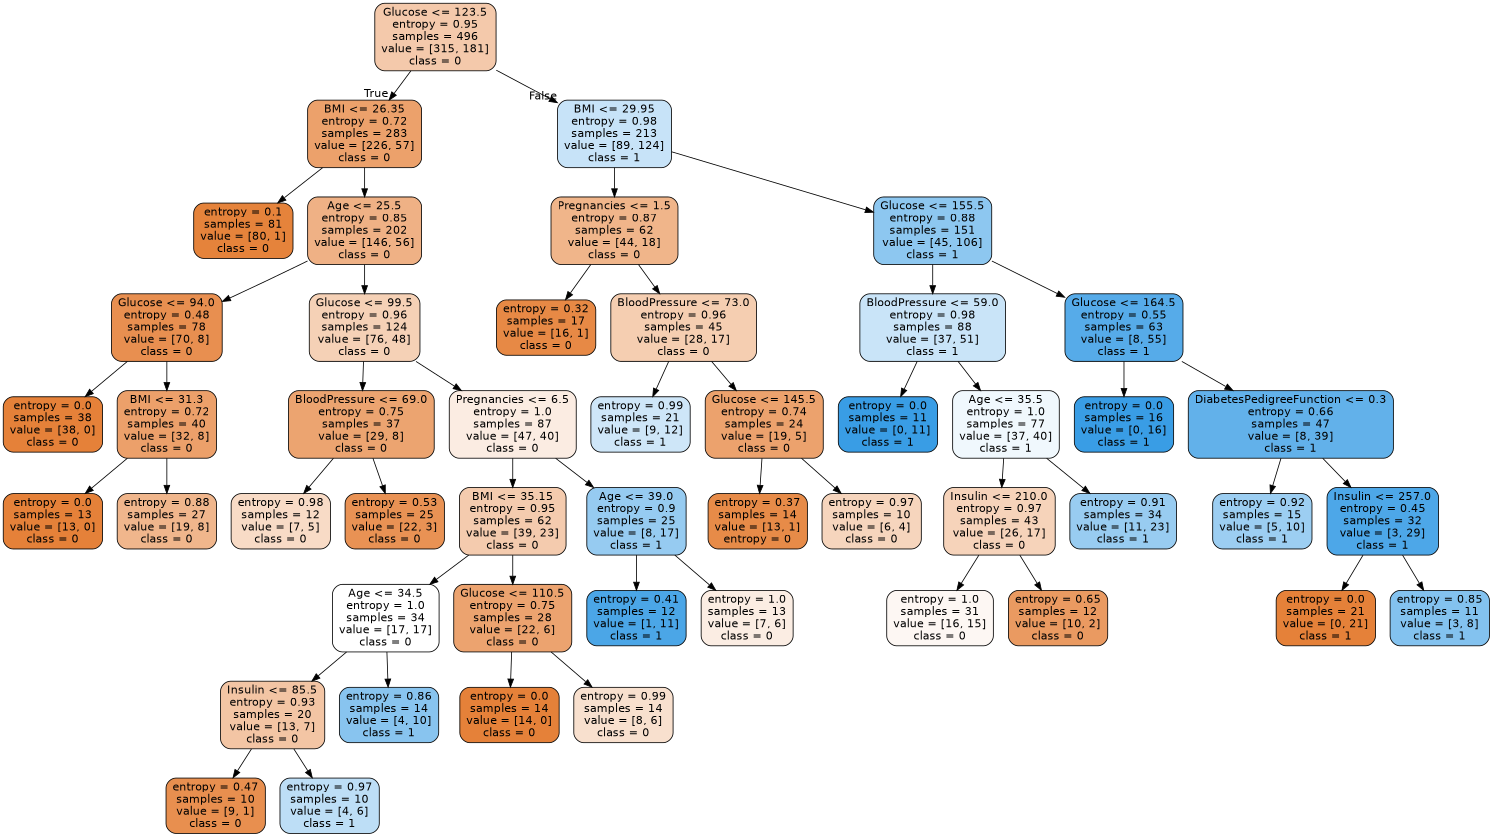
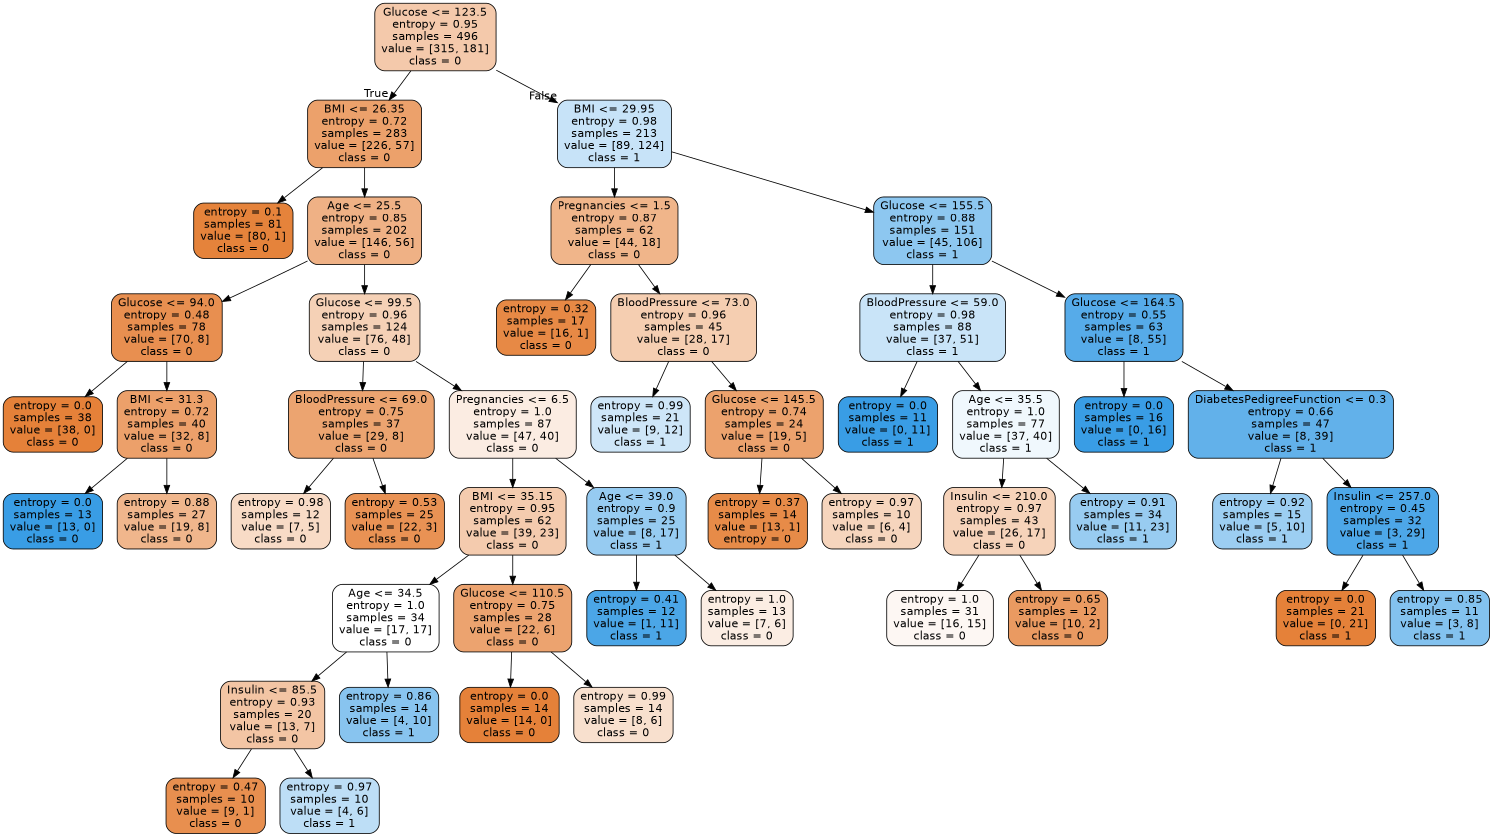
node "entropy = 0.0 samples = 13 value = [13, 0] class = 0": fillcolor #e58139 -> #399de5
